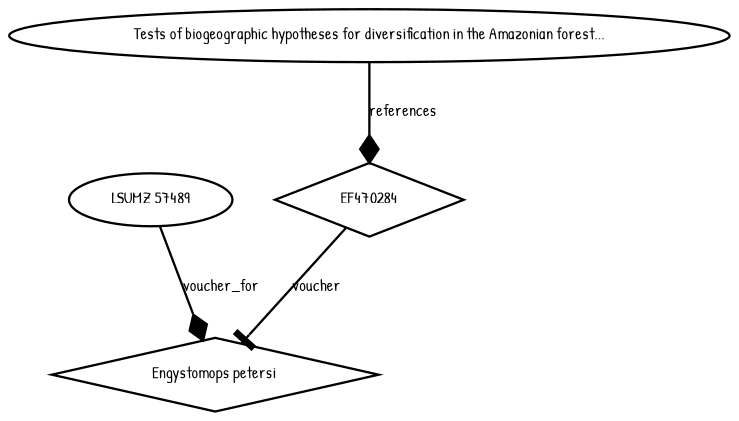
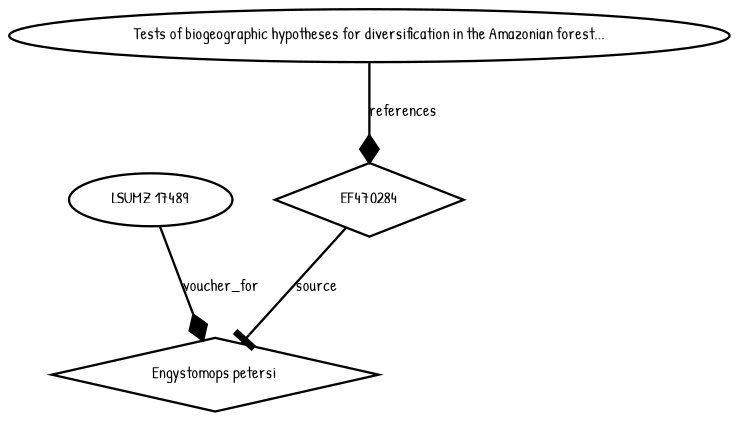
node "LSUMZ 57489": label "LSUMZ 57489" -> "LSUMZ 17489"
edge "EF470284" -> "Engystomops petersi": label "voucher" -> "source"
